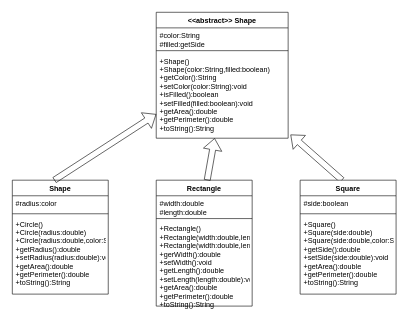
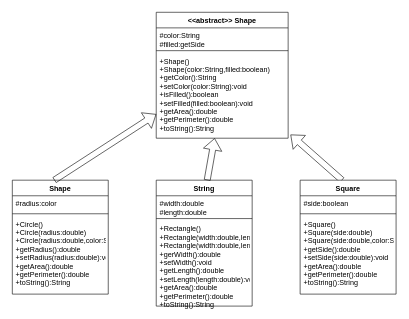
node "Rectangle": label "Rectangle" -> "String"
